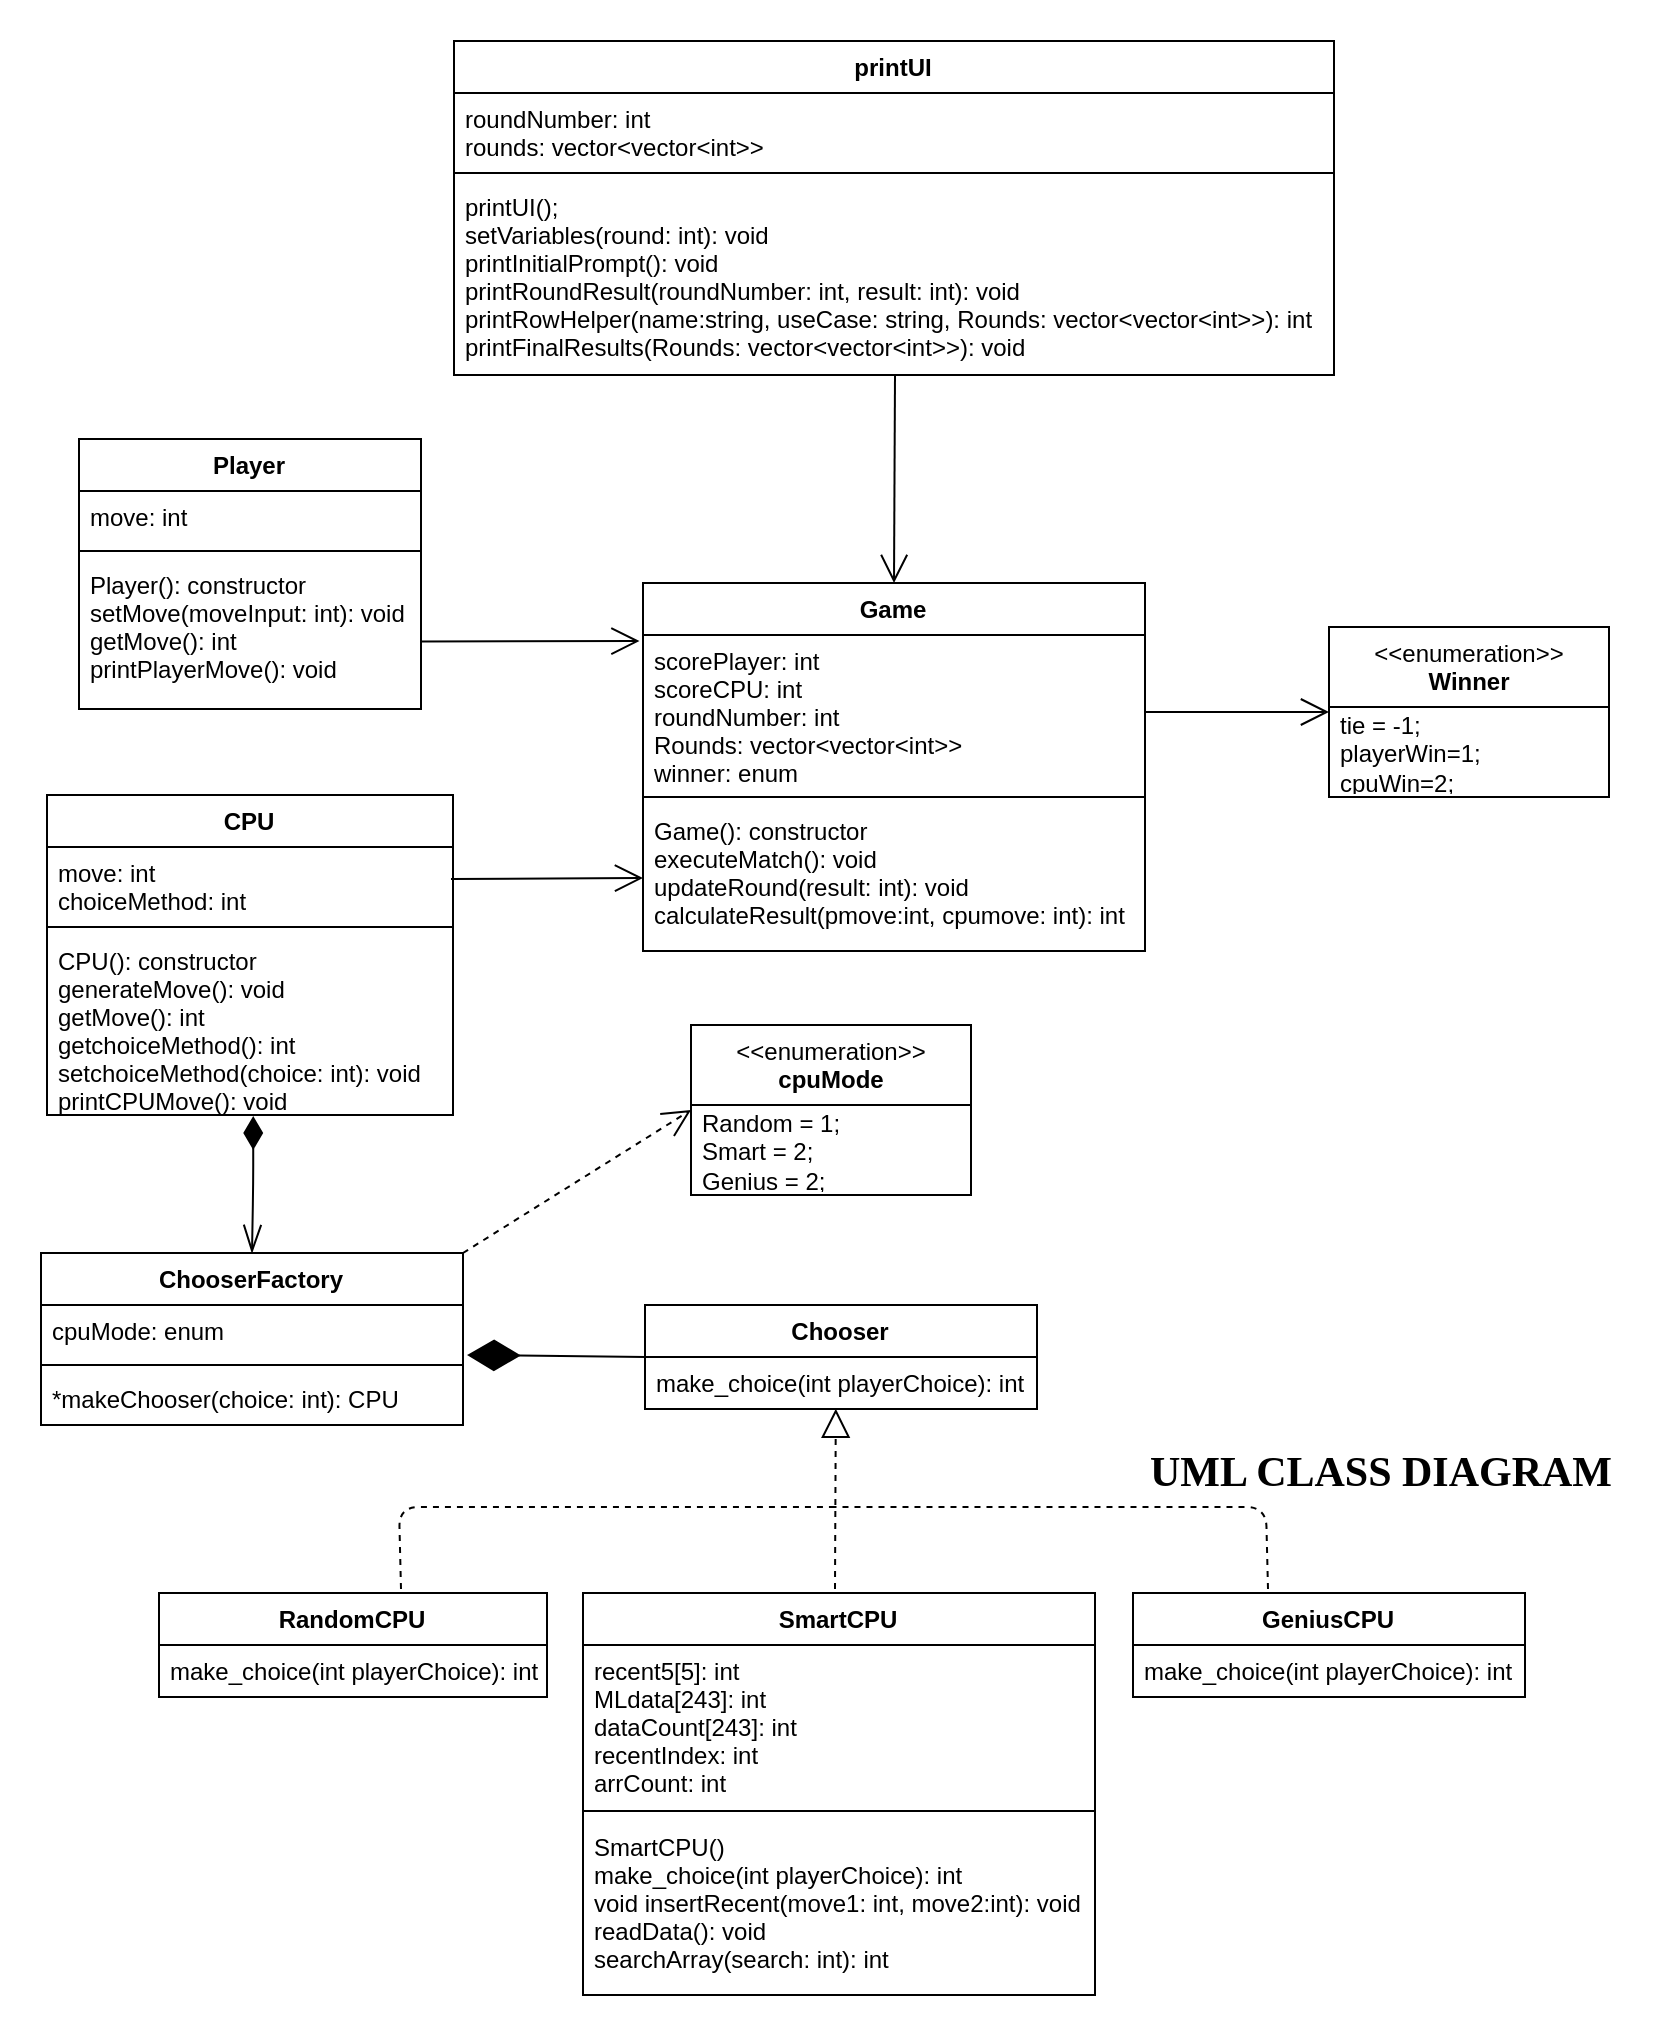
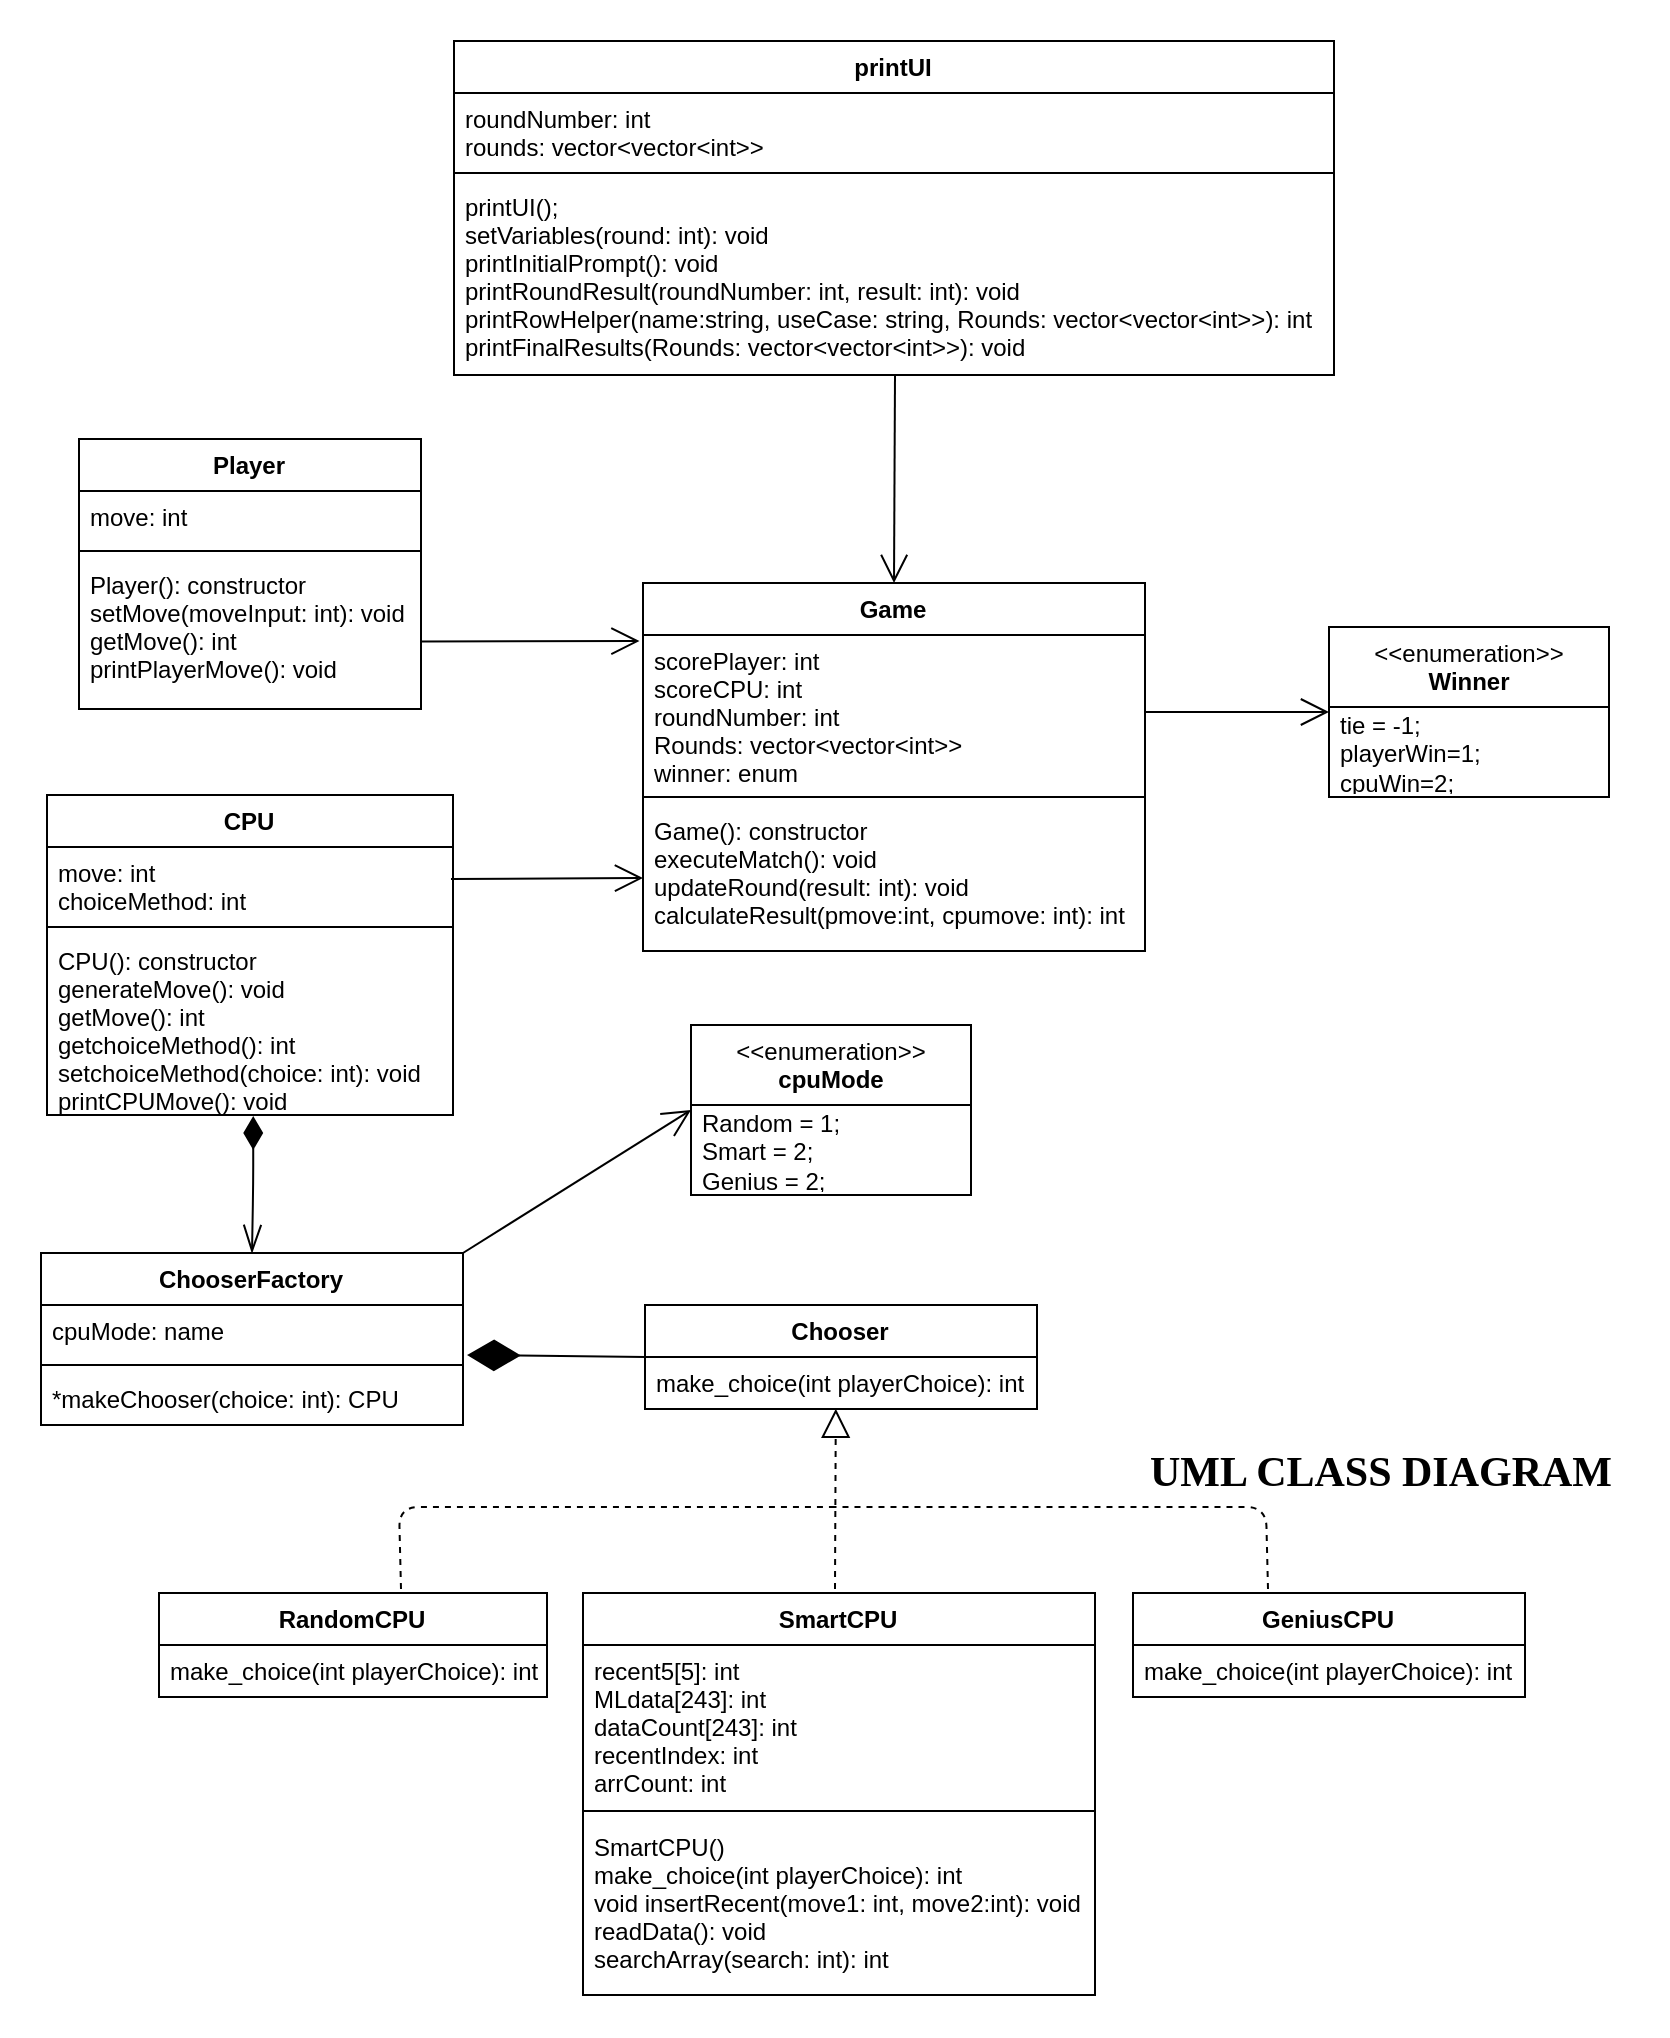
edge "ChooserFactory" -> "<<enumeration>> cpuMode": style dashed -> solid
node "cpuMode: enum": label "cpuMode: enum" -> "cpuMode: name"
